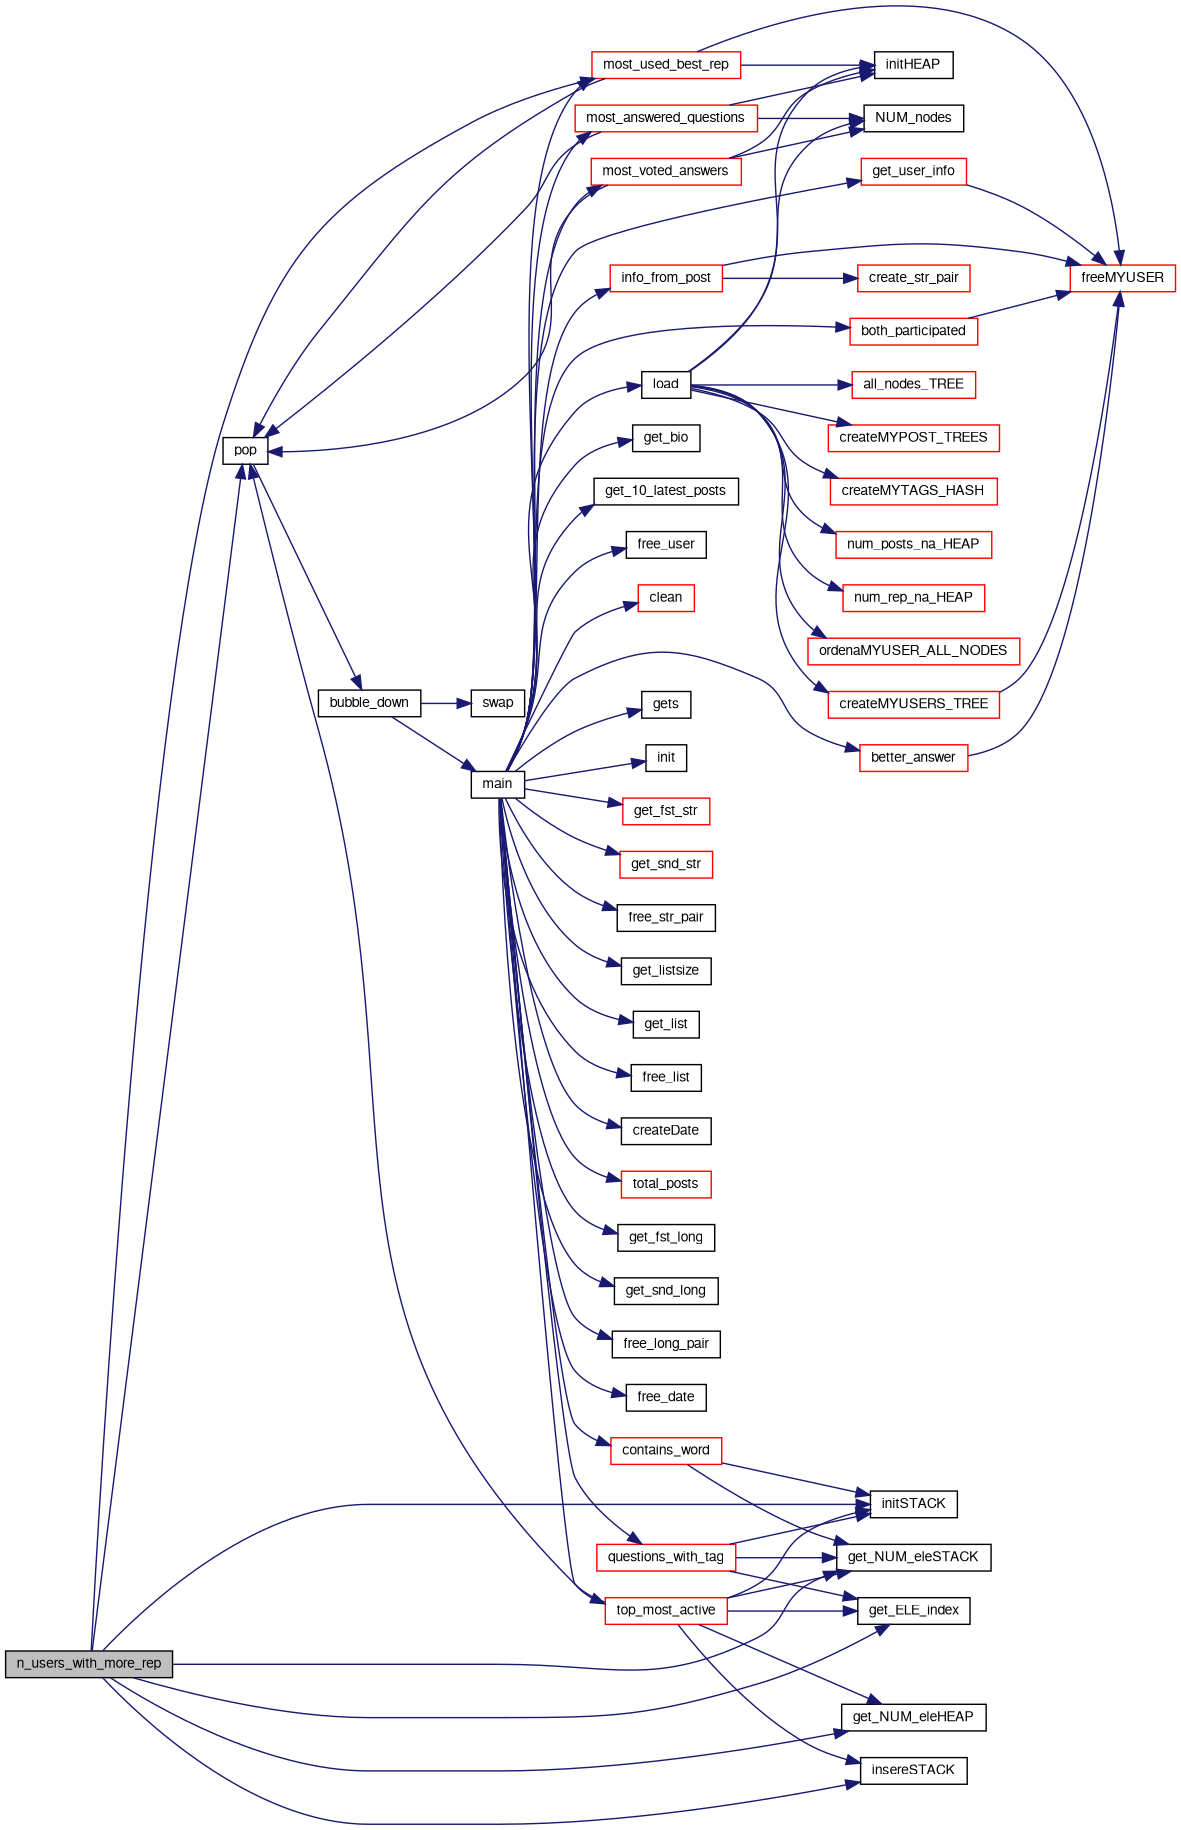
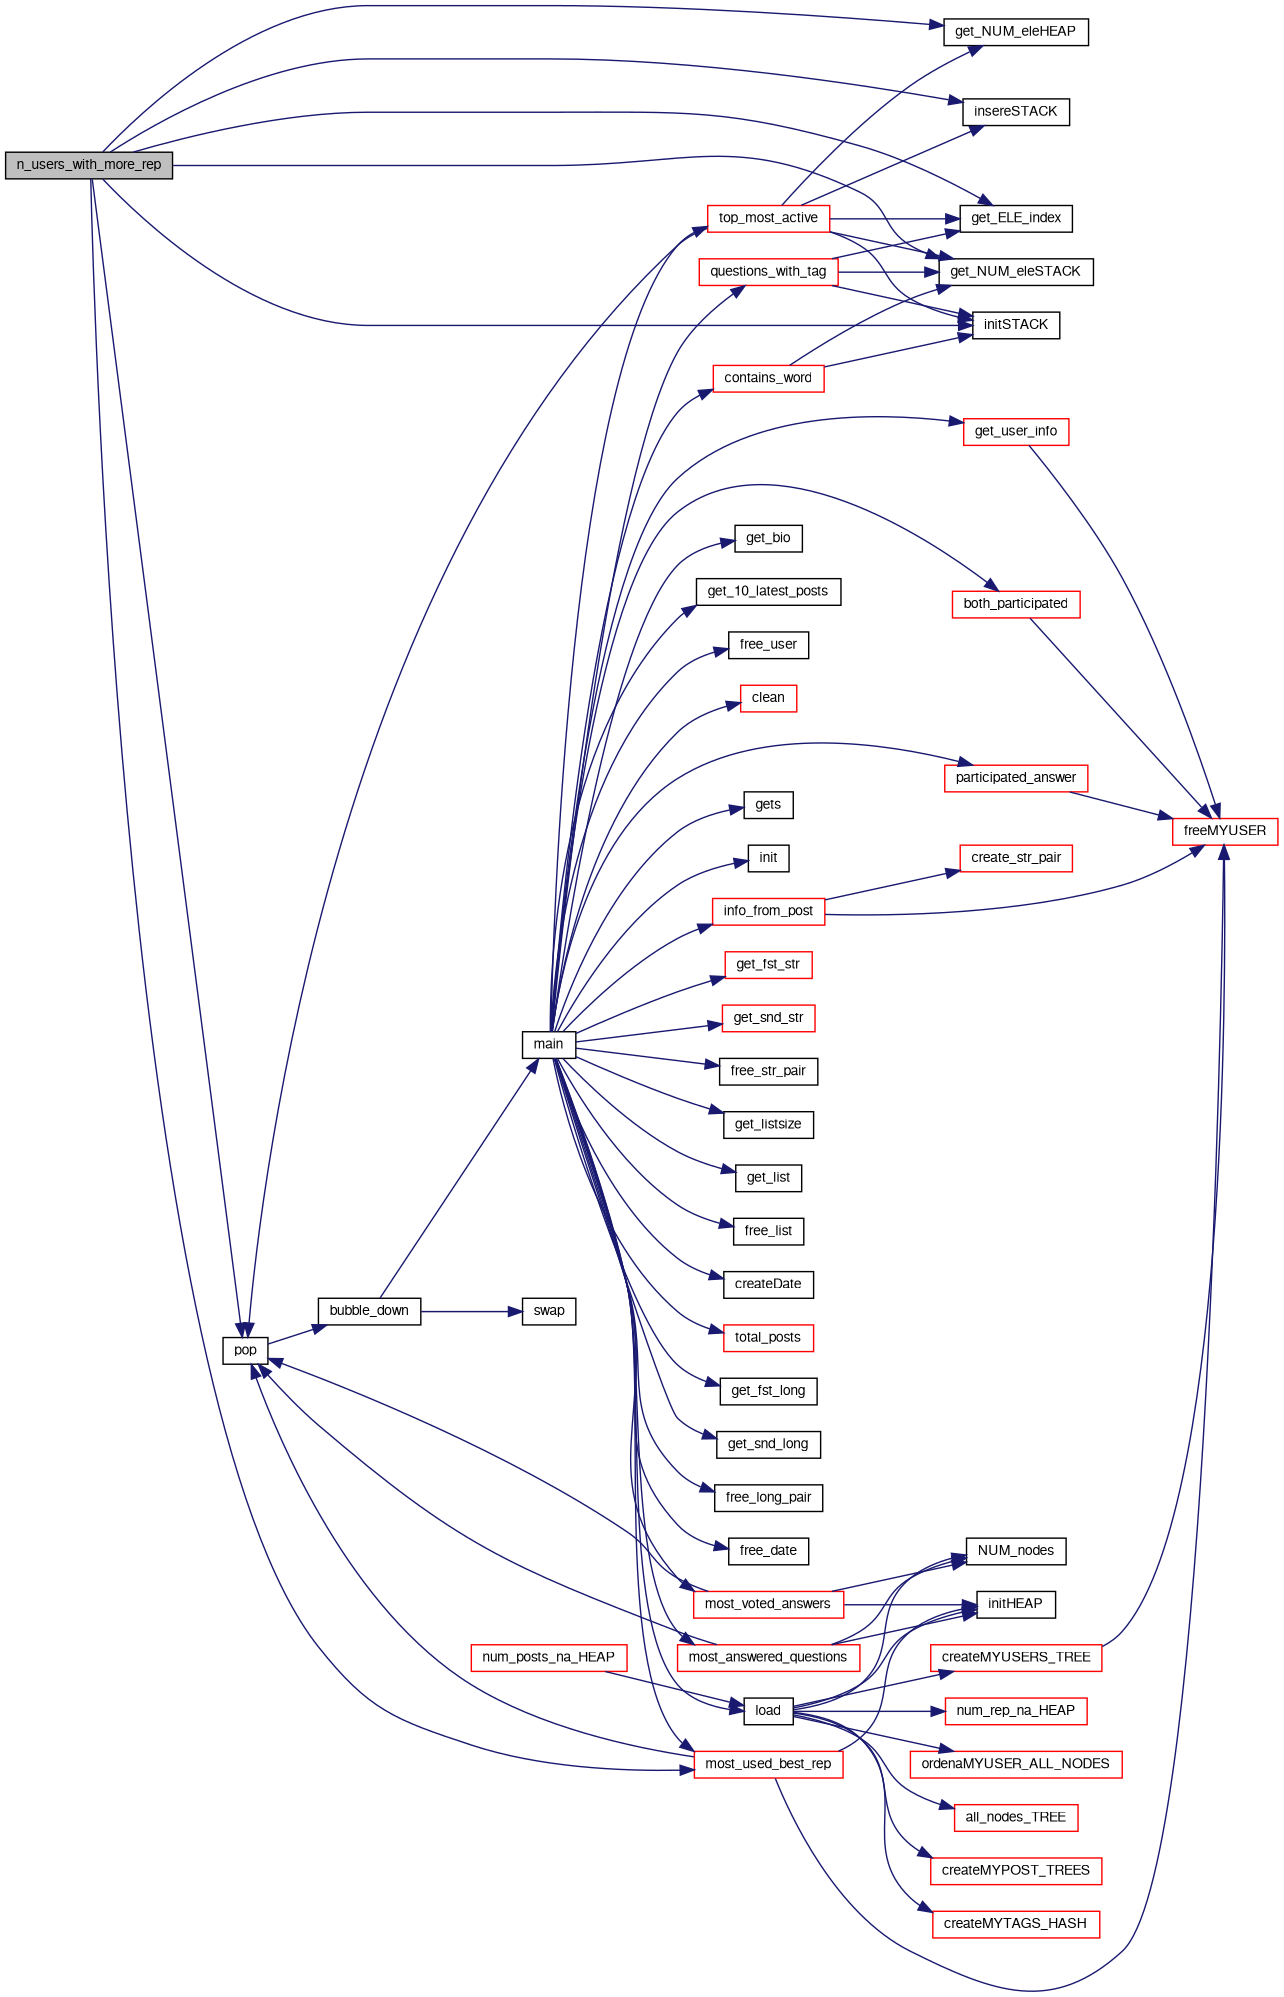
edge "load" -> "num_posts_na_HEAP": reversed
node "better_answer": label "better_answer" -> "participated_answer"
